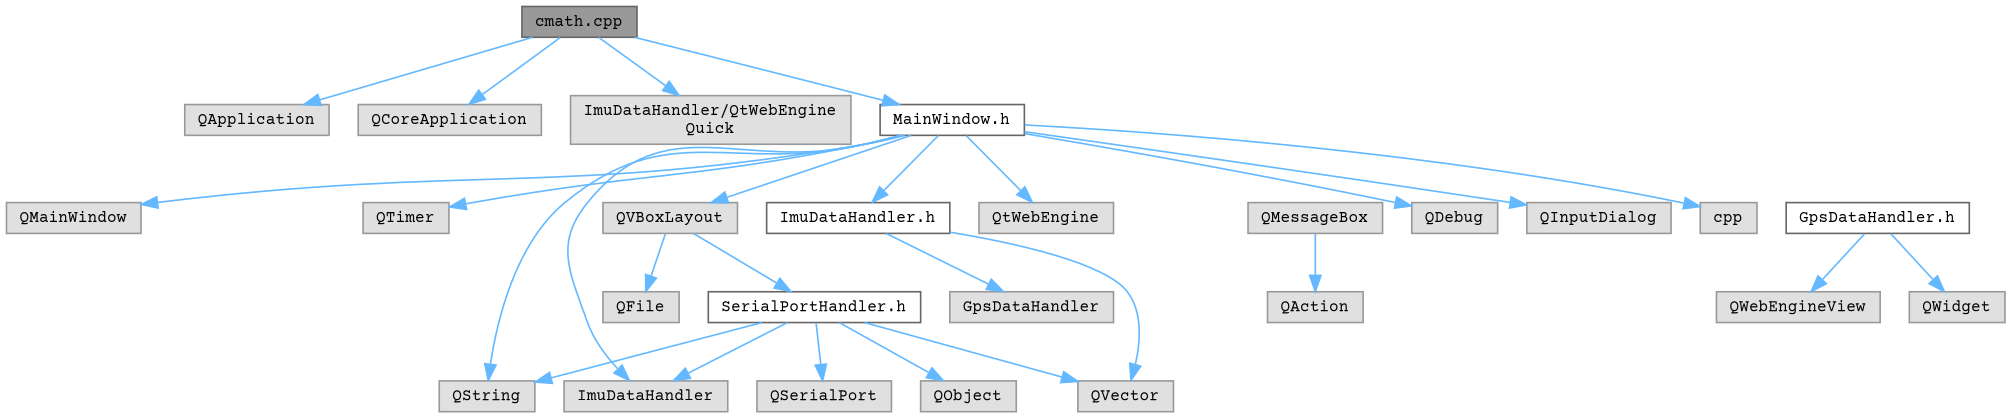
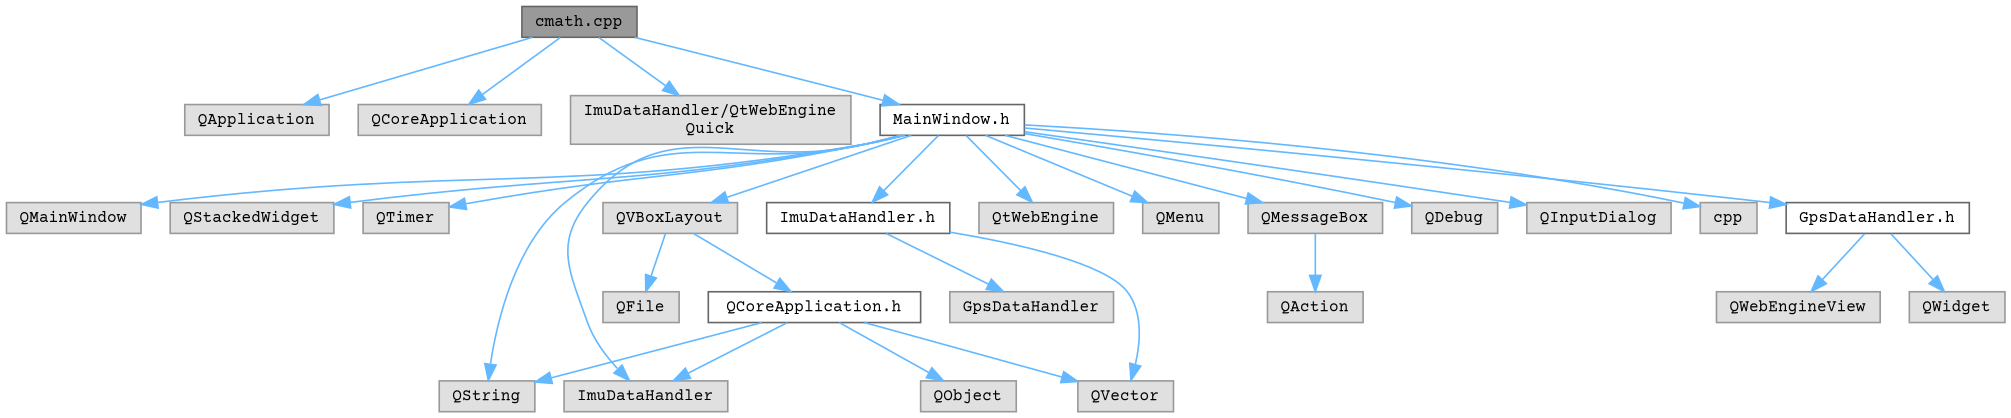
edge "MainWindow.h" -> "GpsDataHandler.h": added
edge "MainWindow.h" -> "QMessageBox": added
node "QStackedWidget": added
node "QMenu": added
node "SerialPortHandler.h": label "SerialPortHandler.h" -> "QCoreApplication.h"
node "QSerialPort": removed
